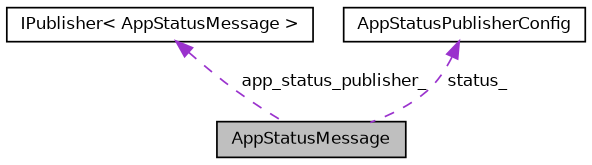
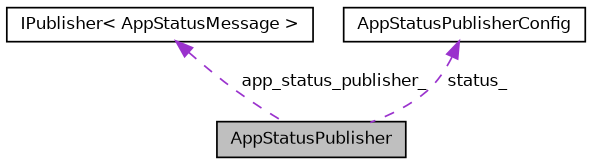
node "AppStatusMessage": label "AppStatusMessage" -> "AppStatusPublisher"
